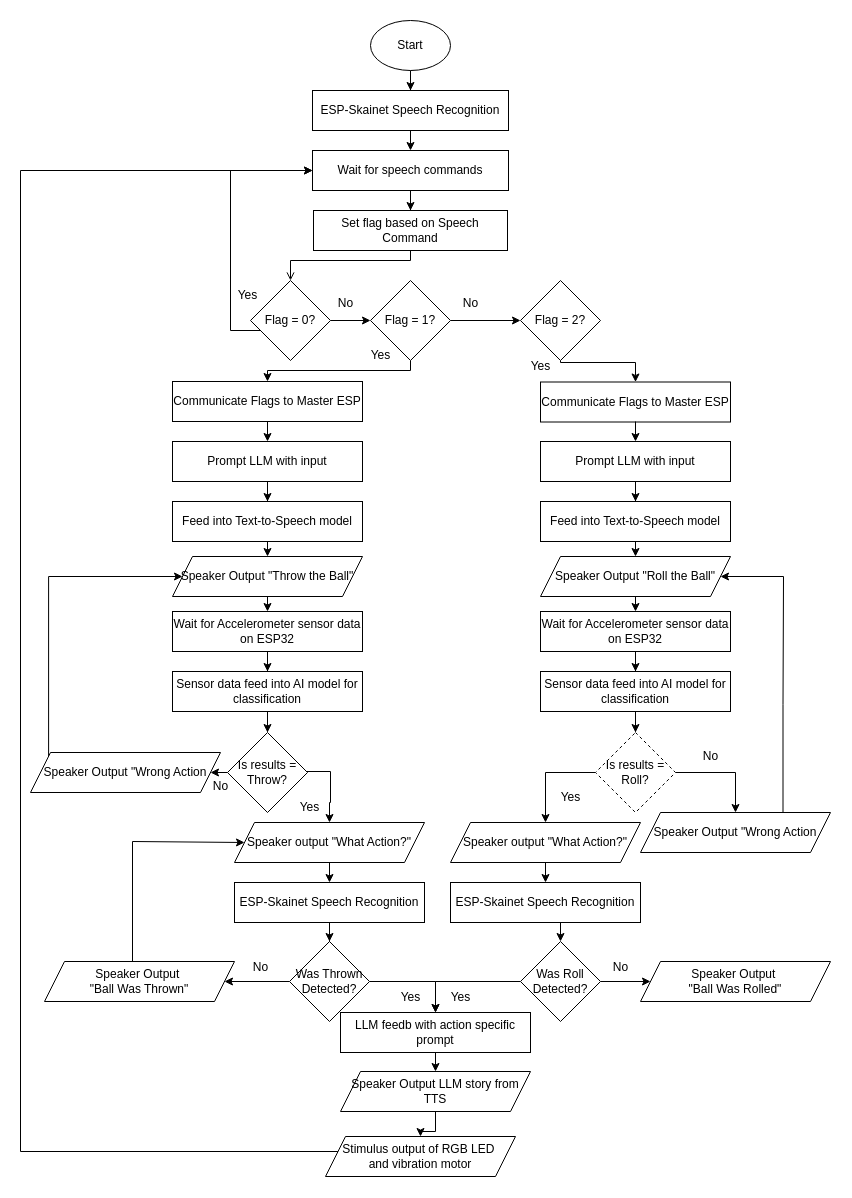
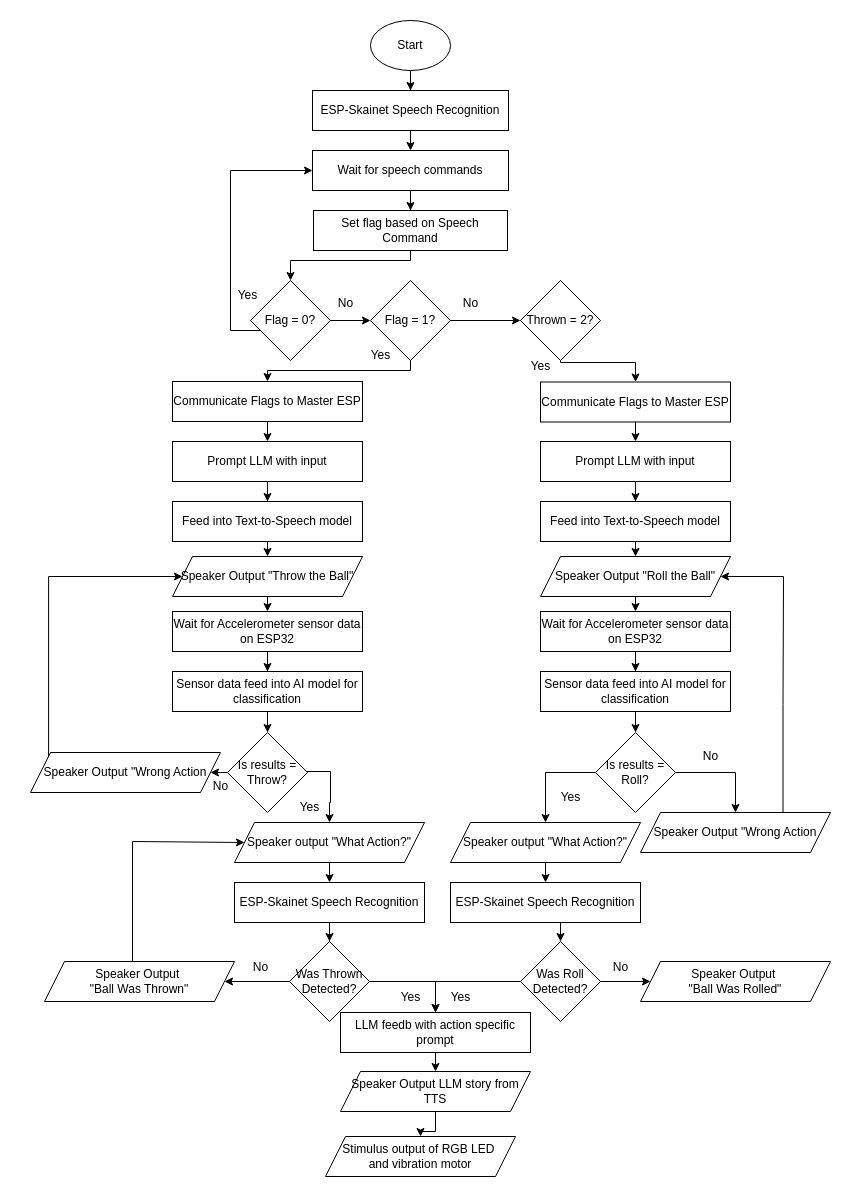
edge "Set flag based on Speech Command" -> "Flag = 0?": arrowhead open -> classic
node "Flag = 2?": label "Flag = 2?" -> "Thrown = 2?"
edge "Stimulus output of RGB LED and vibration motor" -> "Wait for speech commands": removed
node "Is results = Roll?": style dashed -> solid
